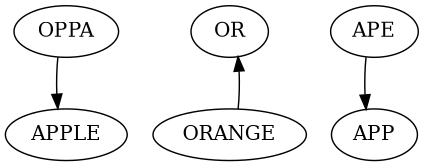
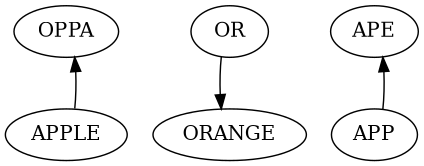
edge "OPPA" -> "APPLE": reversed
edge "APE" -> "APP": reversed
edge "ORANGE" -> "OR": reversed
